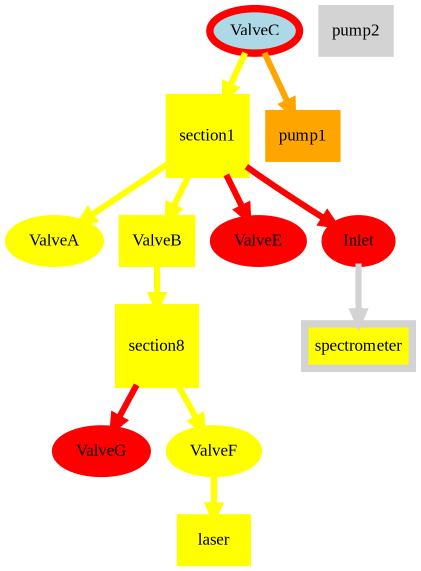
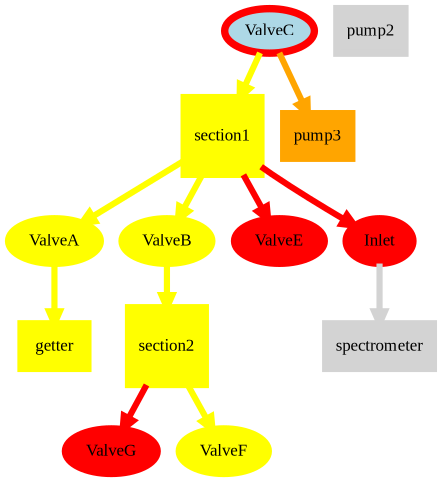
node "pump1": label "pump1" -> "pump3"
node "ValveB": shape box -> ellipse
node "getter": added
node "section8": label "section8" -> "section2"
node "spectrometer": fillcolor yellow -> lightgray
node "laser": removed
